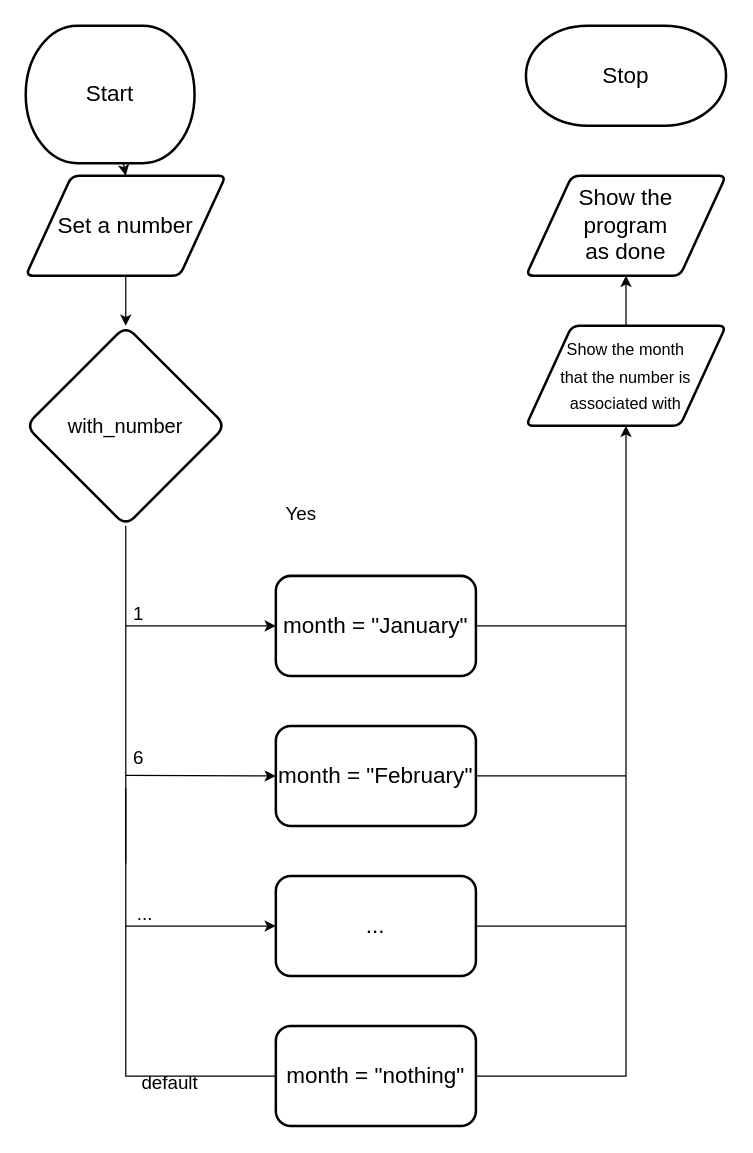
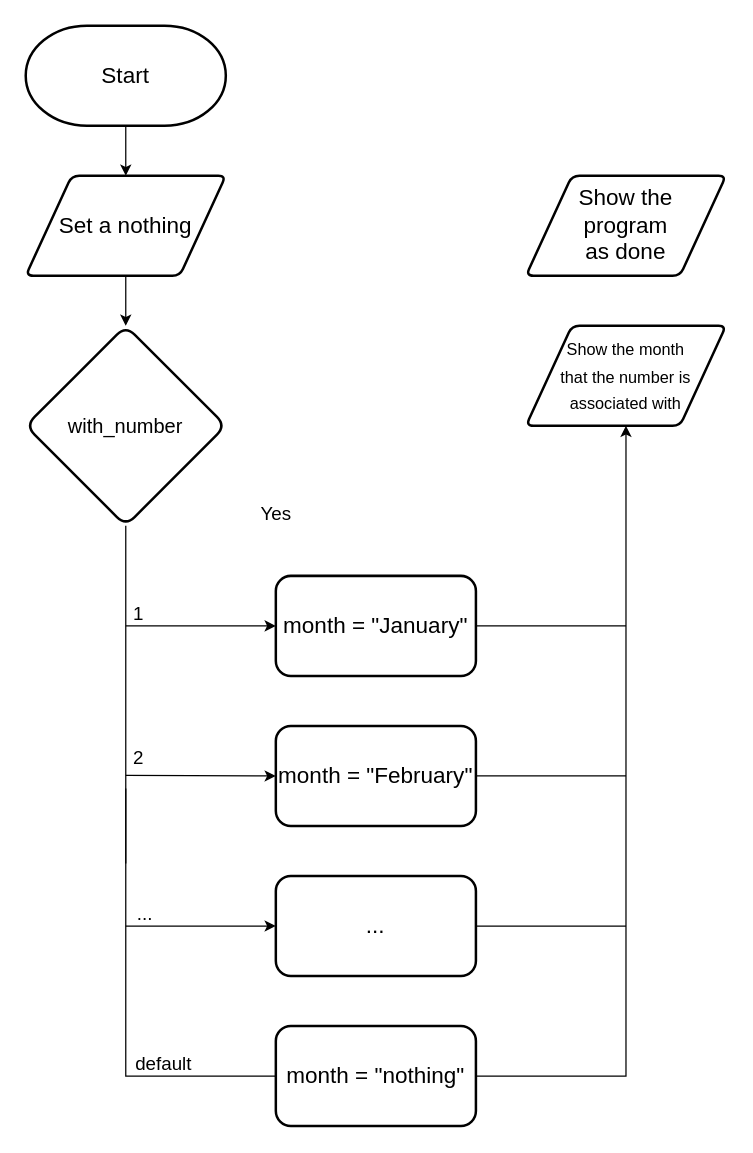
node "Stop": removed
node "Start": size 169x138 -> 200x100
node "Set a number": label "Set a number" -> "Set a nothing"
edge "Show the month that the number is associated with" -> "Show the program as done": removed
node "Yes": moved (301, 513) -> (276, 513)
node "6": label "6" -> "2"
node "default": moved (169, 1082) -> (163, 1063)
